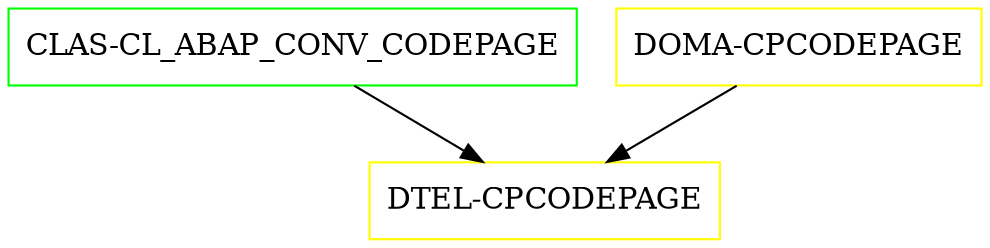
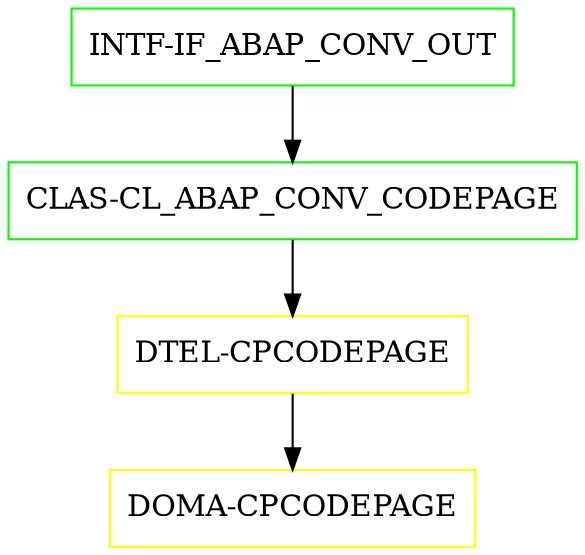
node "INTF-IF_ABAP_CONV_OUT": added
edge "DOMA-CPCODEPAGE" -> "DTEL-CPCODEPAGE": reversed
